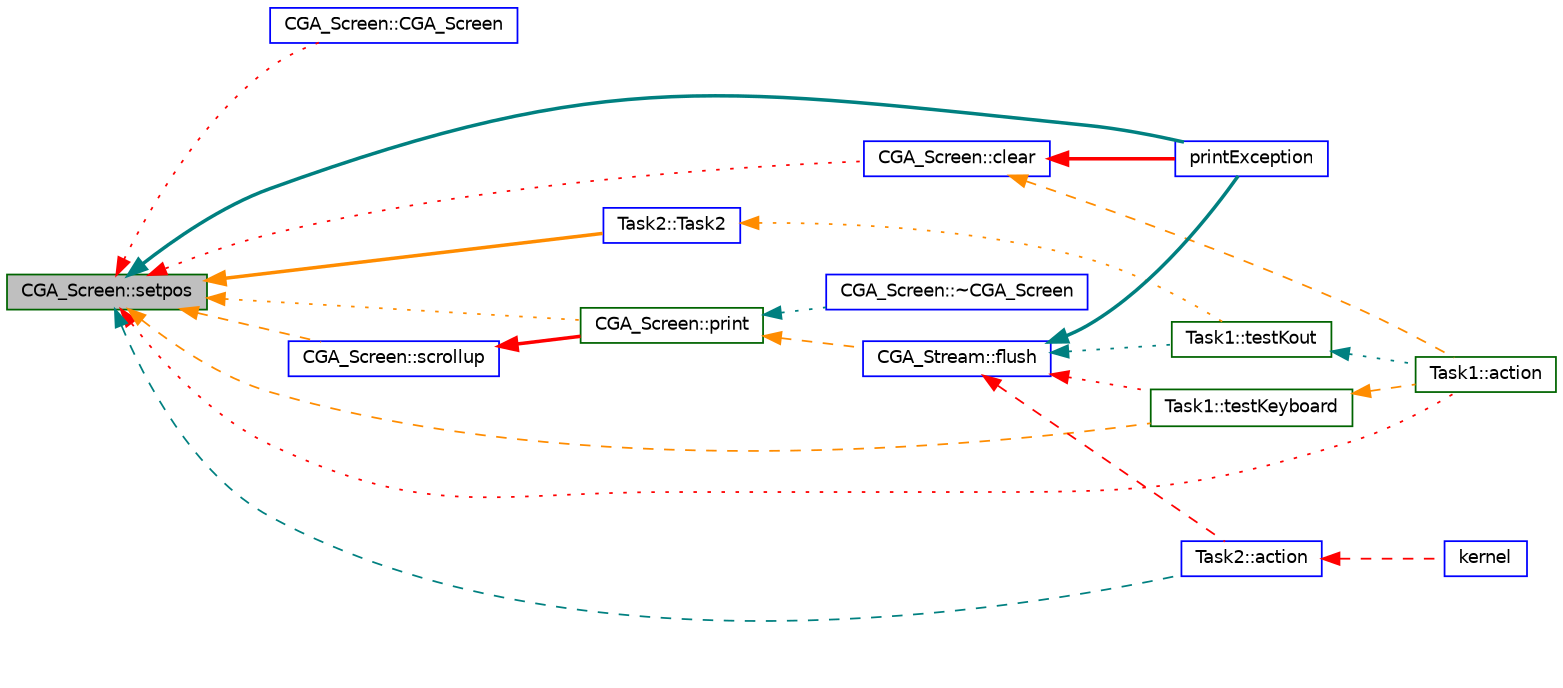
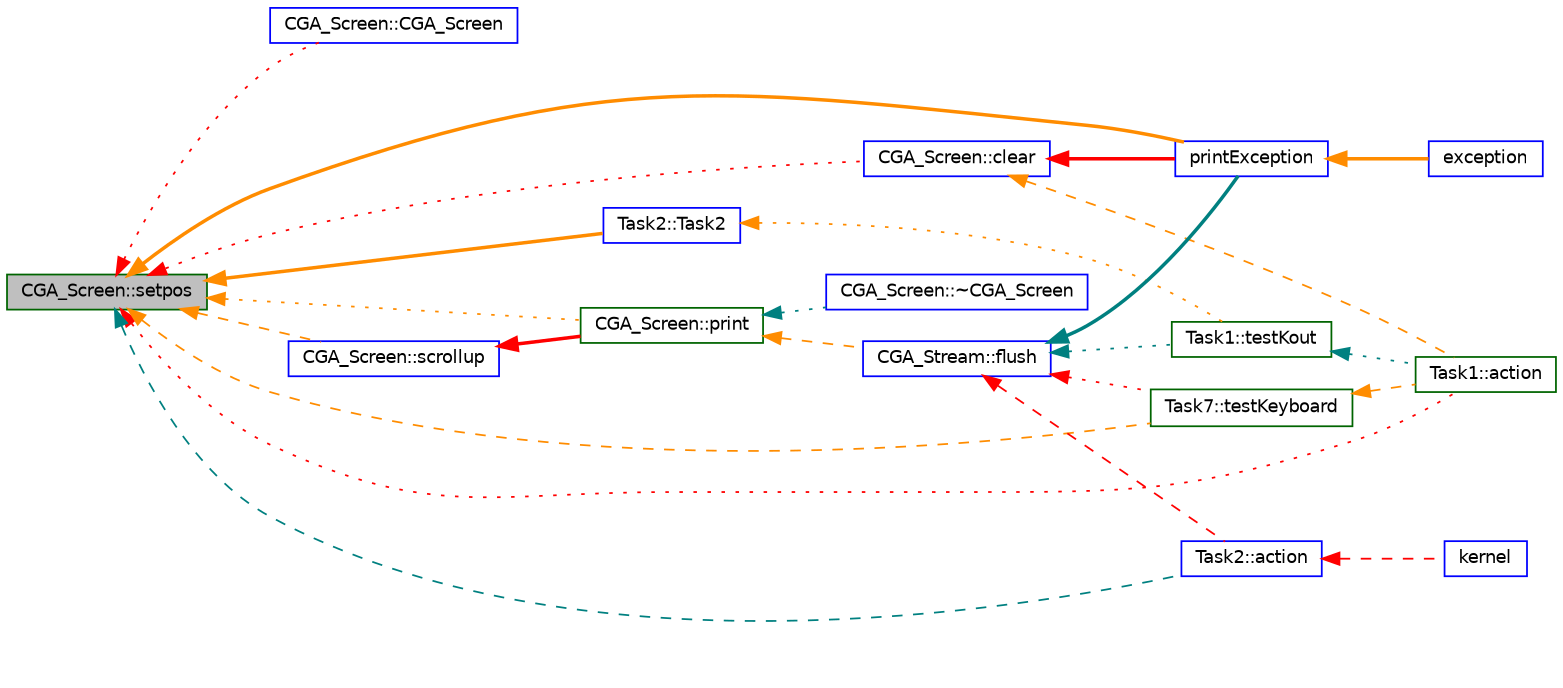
edge "printException" -> "CGA_Screen::setpos": color teal -> darkorange
node "exception": added
node "Task1::testKeyboard": label "Task1::testKeyboard" -> "Task7::testKeyboard"
